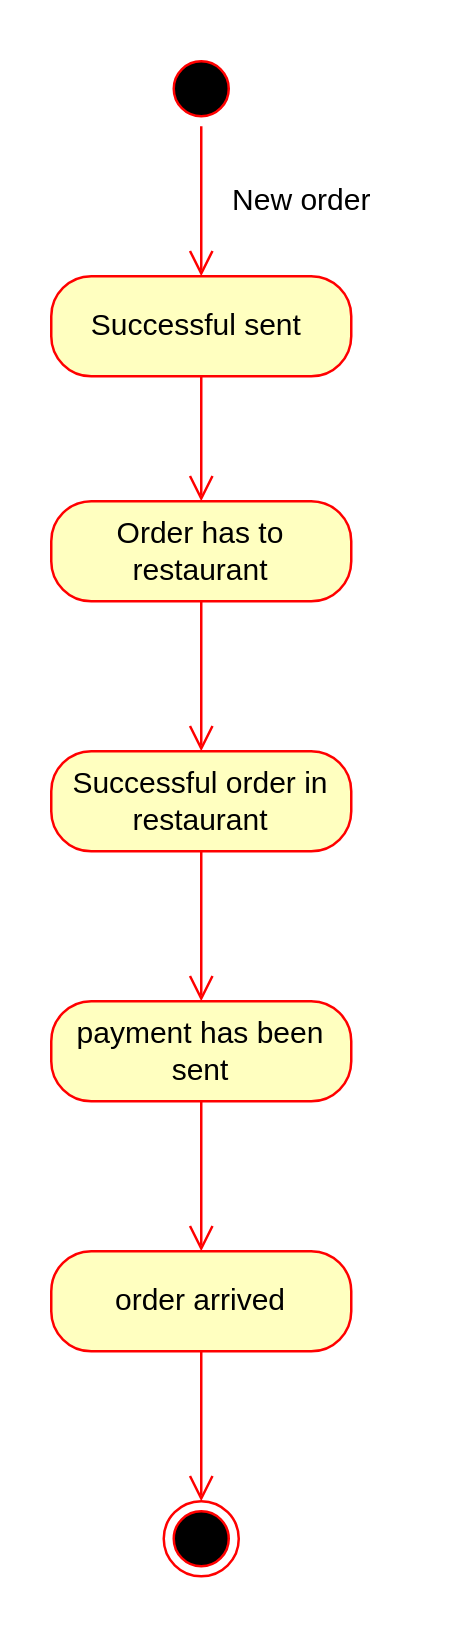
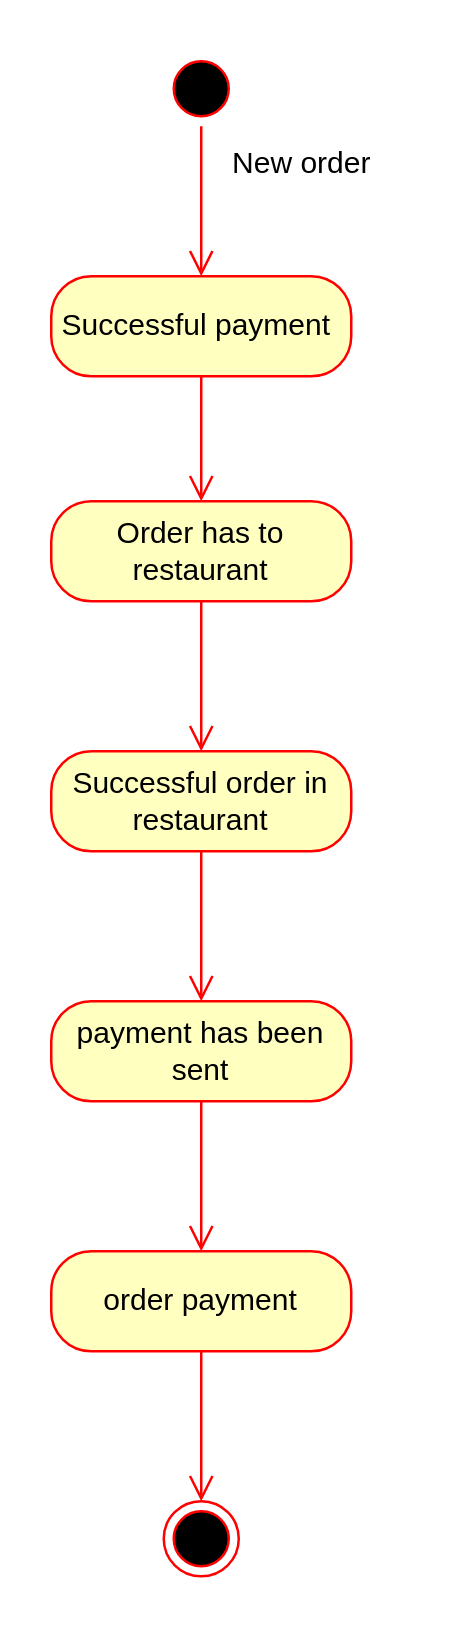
node "New order": moved (301, 201) -> (301, 164)
node "Successful sent": label "Successful sent" -> "Successful payment"
node "order arrived": label "order arrived" -> "order payment"
